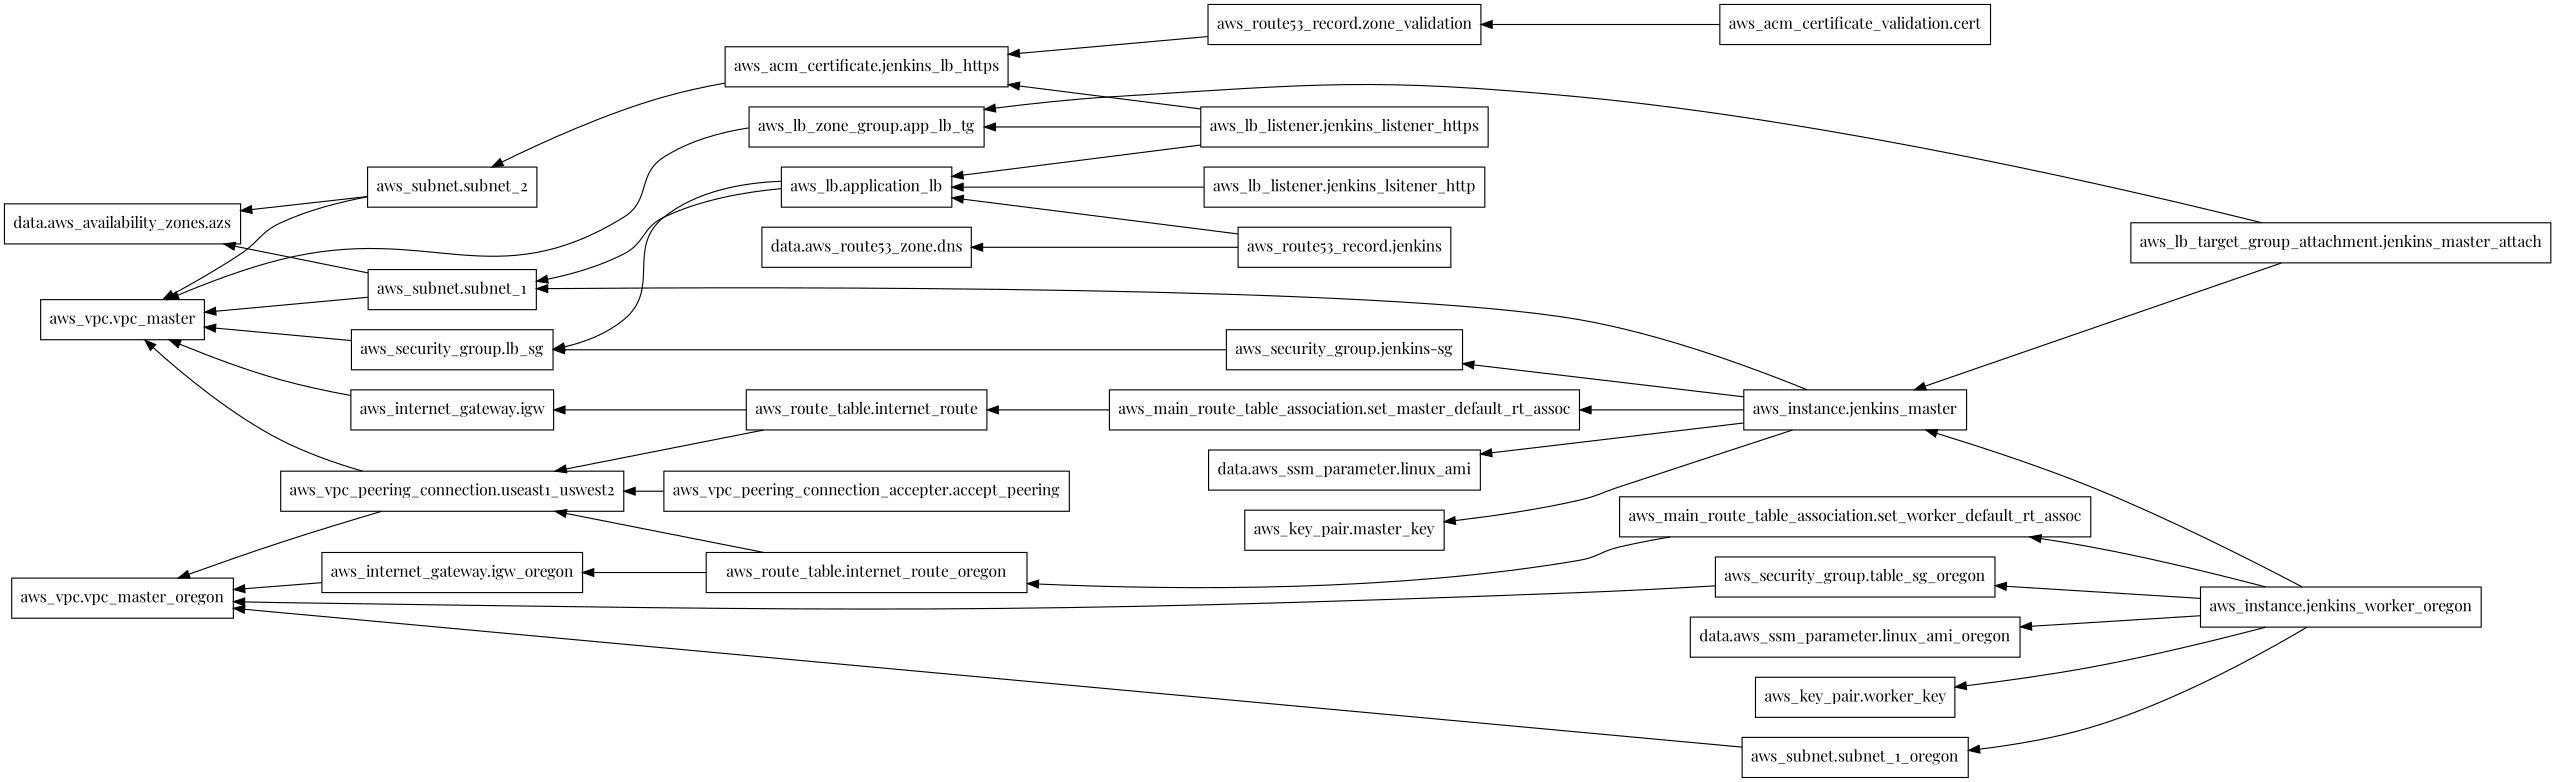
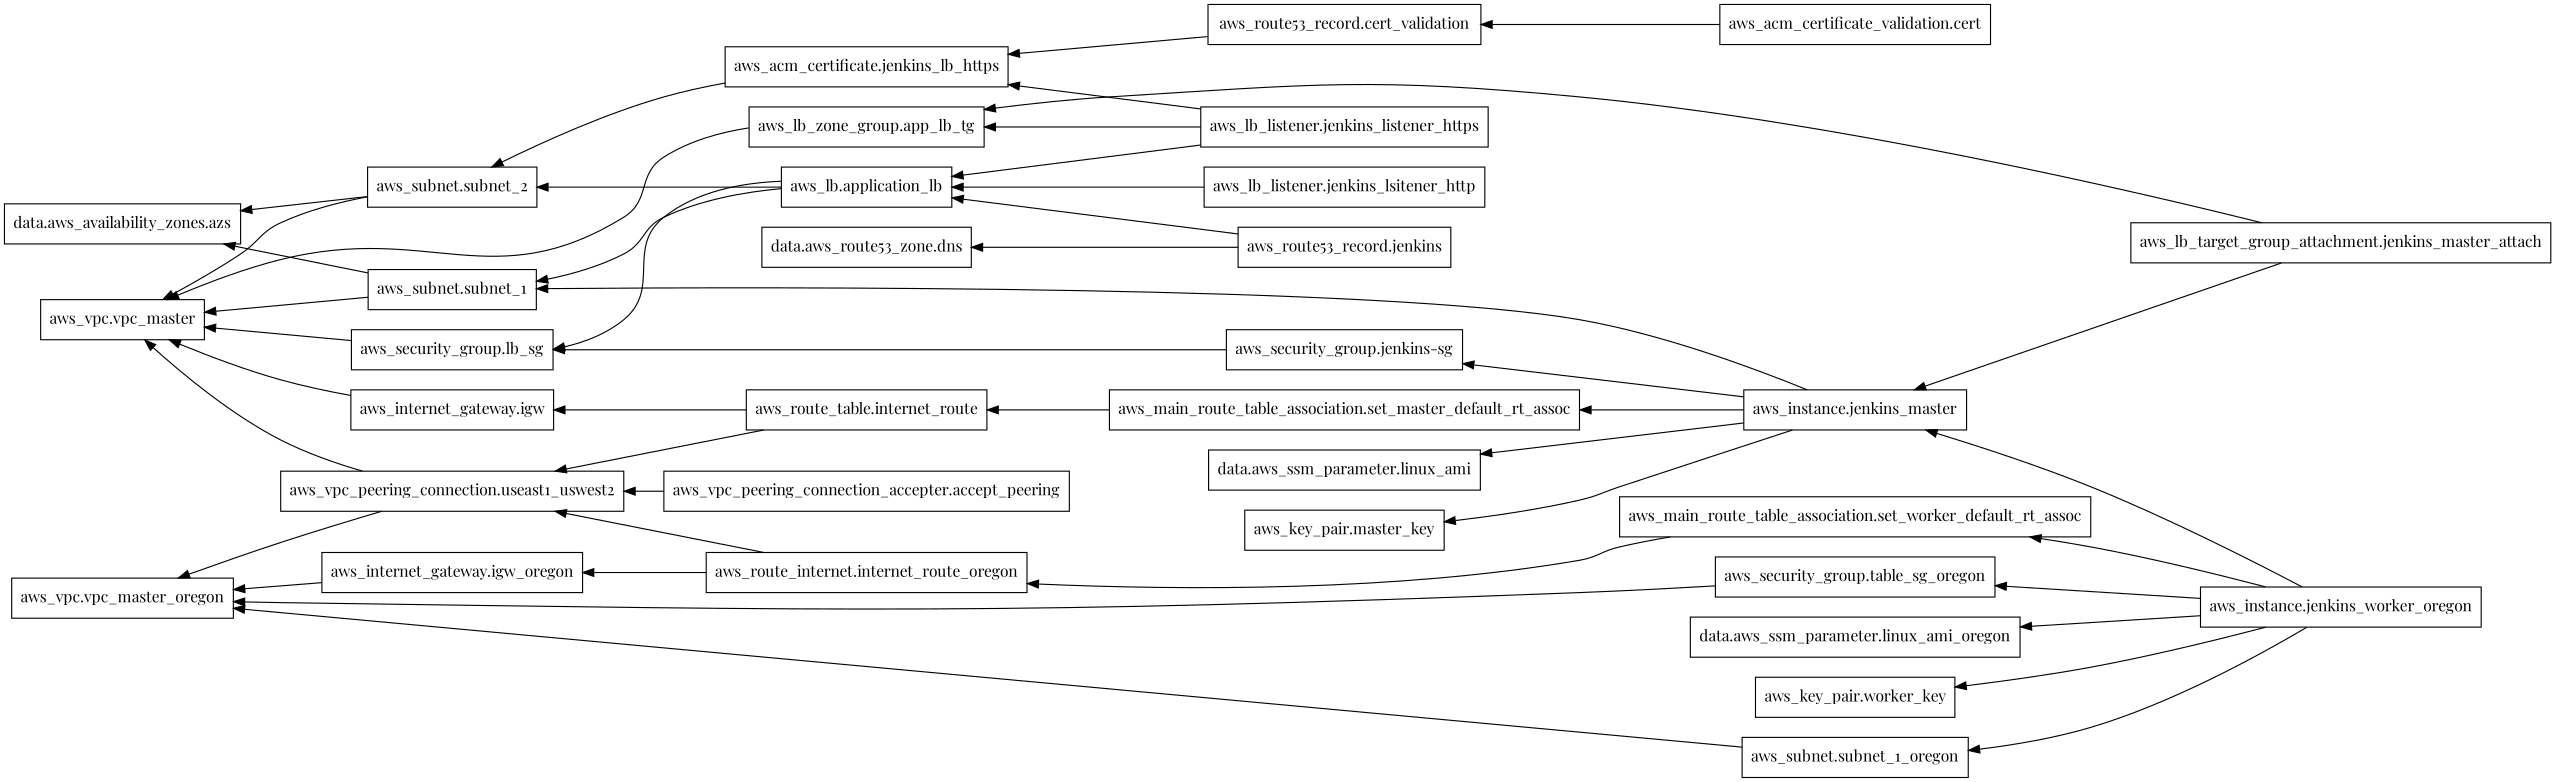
node "aws_route53_record.zone_validation": label "aws_route53_record.zone_validation" -> "aws_route53_record.cert_validation"
edge "aws_lb.application_lb" -> "aws_subnet.subnet_2": added
node "aws_route_table.internet_route_oregon": label "aws_route_table.internet_route_oregon" -> "aws_route_internet.internet_route_oregon"
